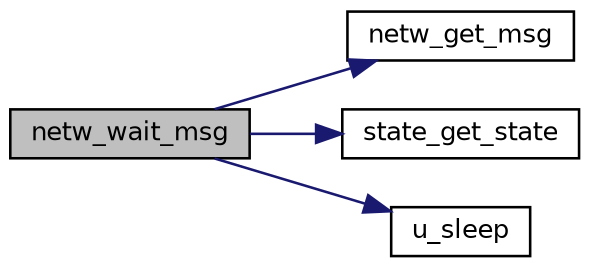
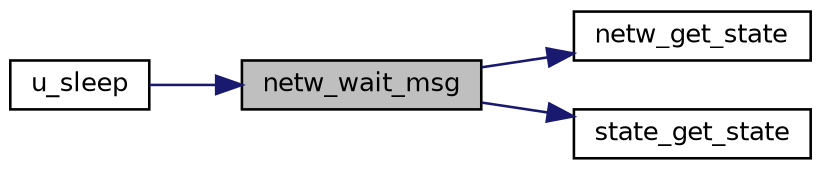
node "netw_get_msg": label "netw_get_msg" -> "netw_get_state"
edge "netw_wait_msg" -> "u_sleep": reversed
